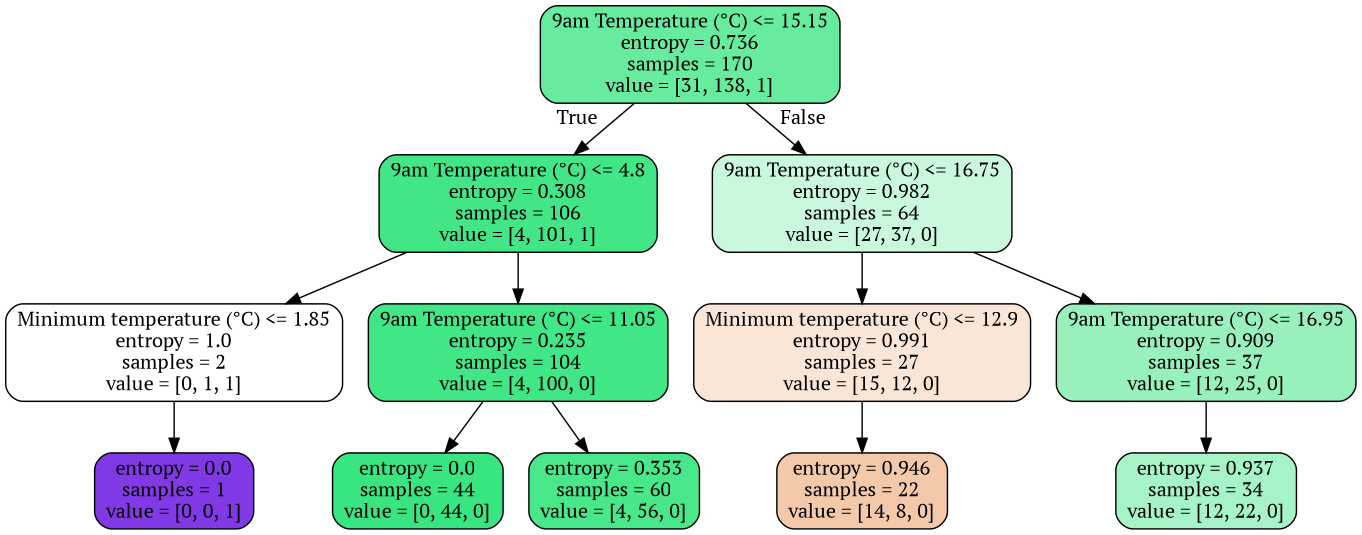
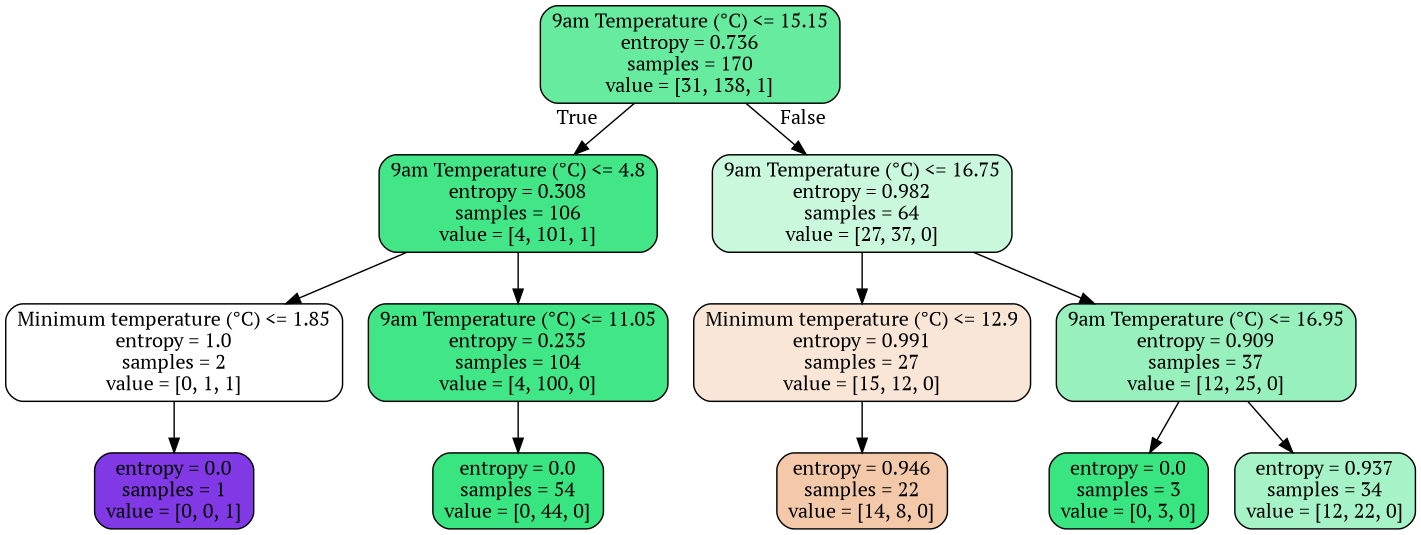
node "entropy = 0.0 samples = 44 value = [0, 44, 0]": label "entropy = 0.0 samples = 44 value = [0, 44, 0]" -> "entropy = 0.0 samples = 54 value = [0, 44, 0]"
node "entropy = 0.353 samples = 60 value = [4, 56, 0]": removed
node "entropy = 0.0 samples = 3 value = [0, 3, 0]": added
